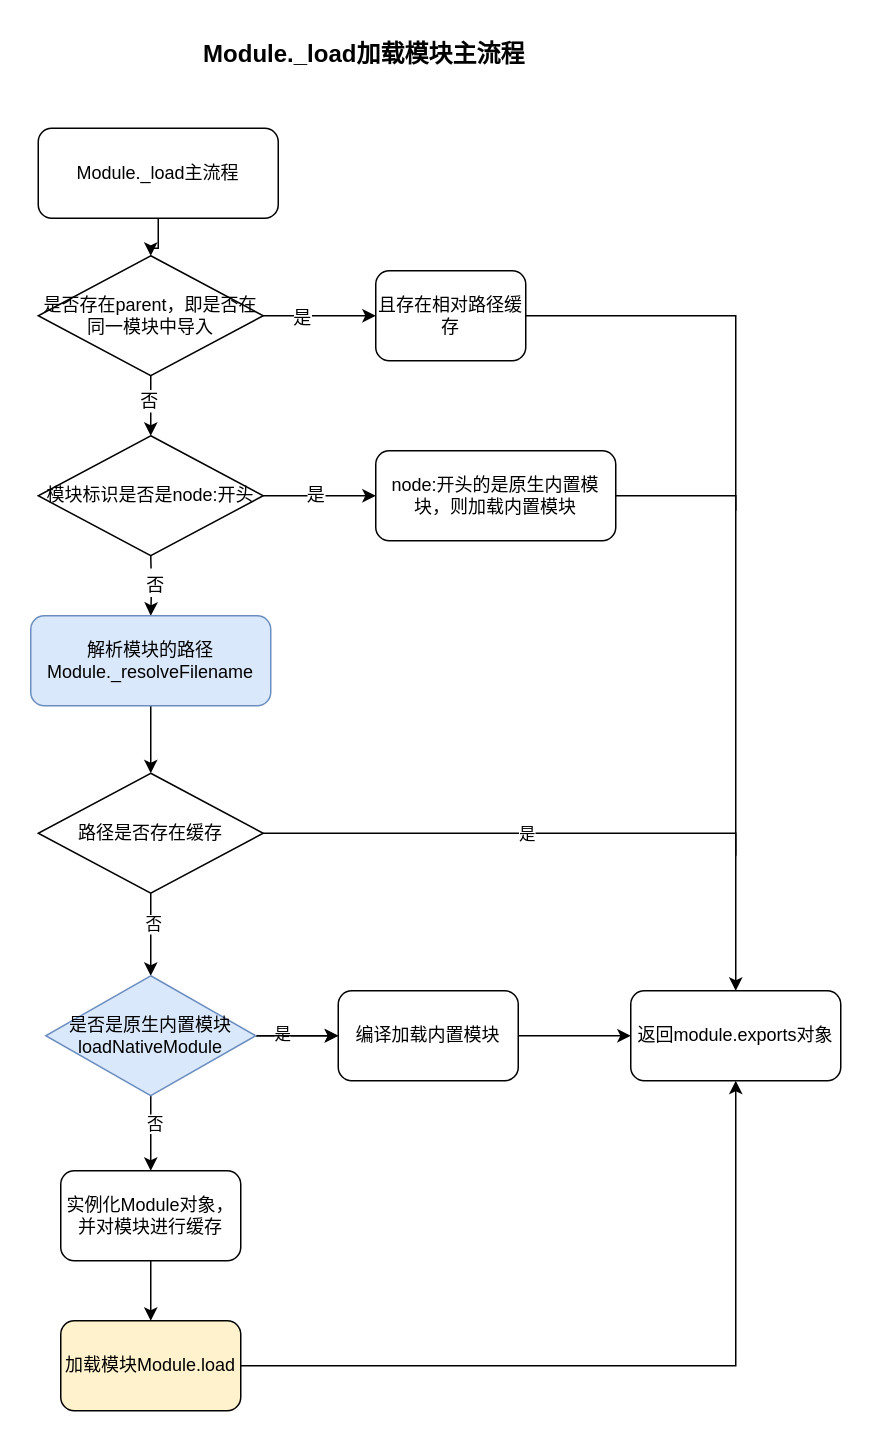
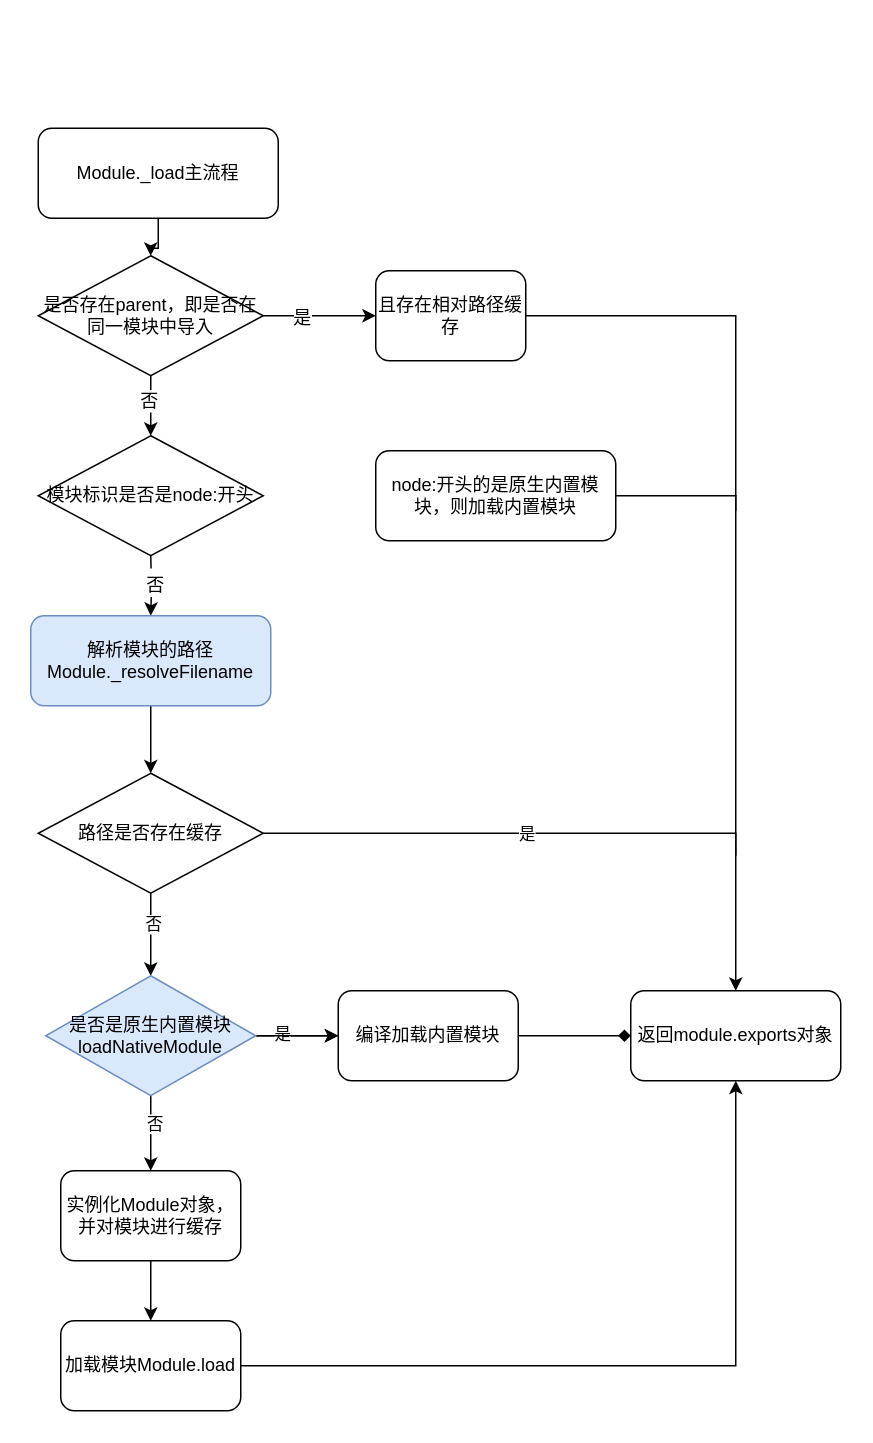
node "Module._load加载模块主流程": removed
edge "模块标识是否是node:开头" -> "node:开头的是原生内置模块，则加载内置模块": removed, label "是"
edge "编译加载内置模块" -> "返回module.exports对象": arrowhead classic -> diamond
node "加载模块Module.load": fillcolor #fff2cc -> #ffffff
